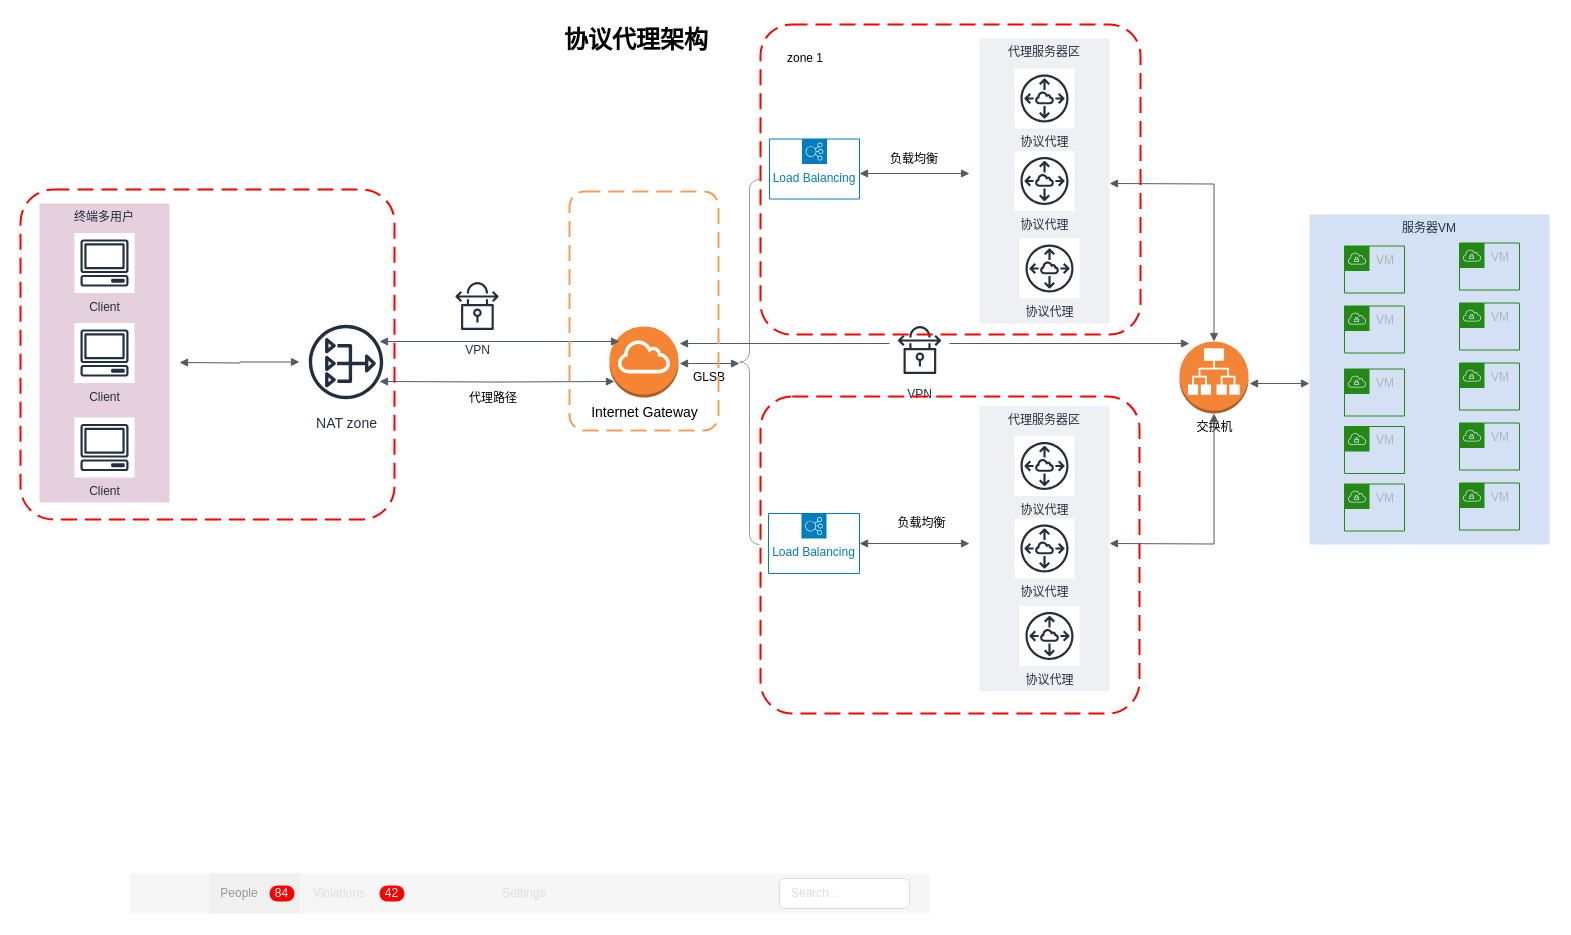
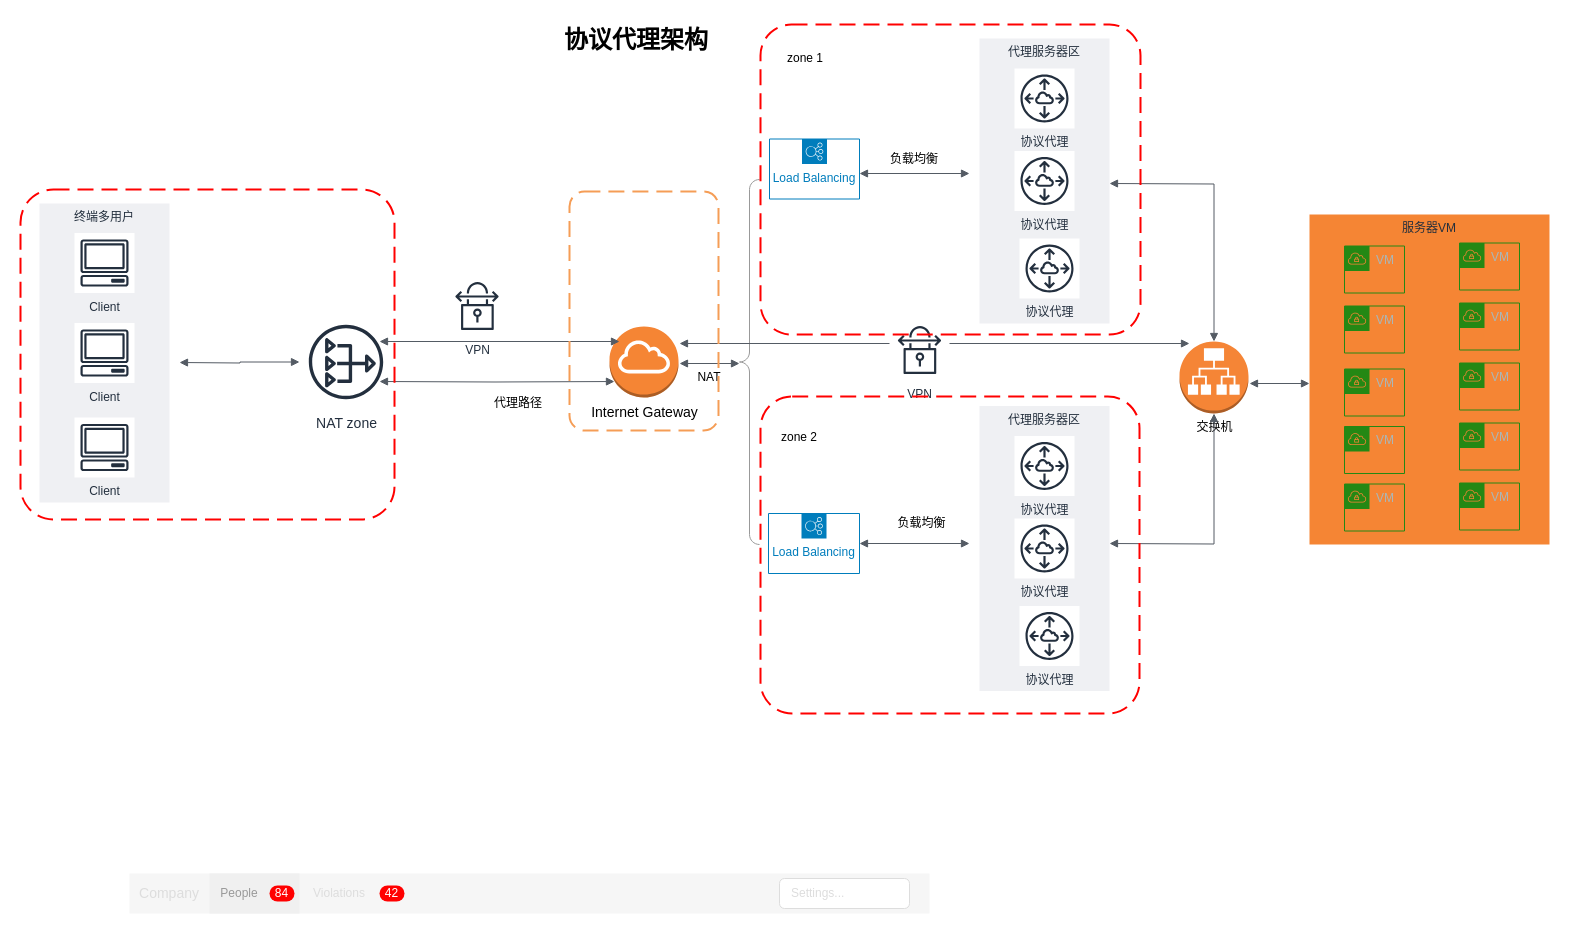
node "终端多用户": fillcolor #e6d0de -> #eff0f3
node "GLSB": label "GLSB" -> "NAT"
node "服务器VM": fillcolor #d4e1f5 -> #f58534
node "代理路径": moved (494, 399) -> (519, 404)
node "zone 2": added
node "Company": added
node "Settings": removed
node "Search...": label "Search..." -> "Settings..."
